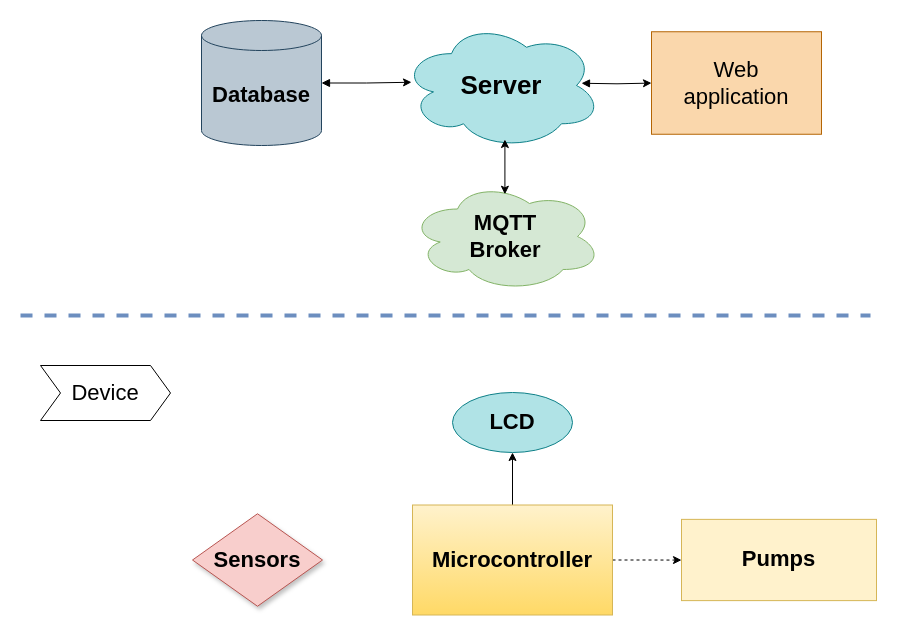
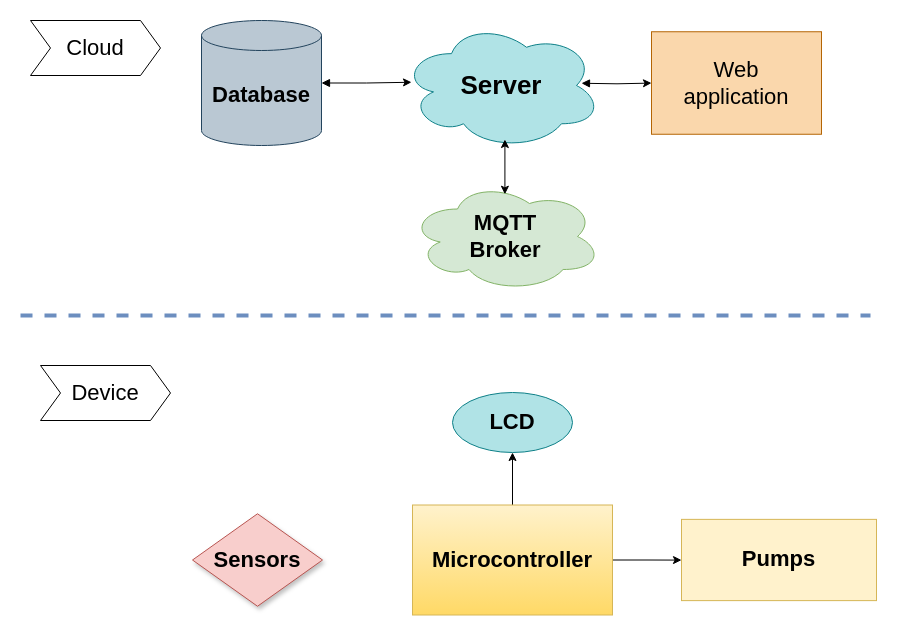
node "Cloud": added
edge "Microcontroller" -> "Pumps": style dashed -> solid
